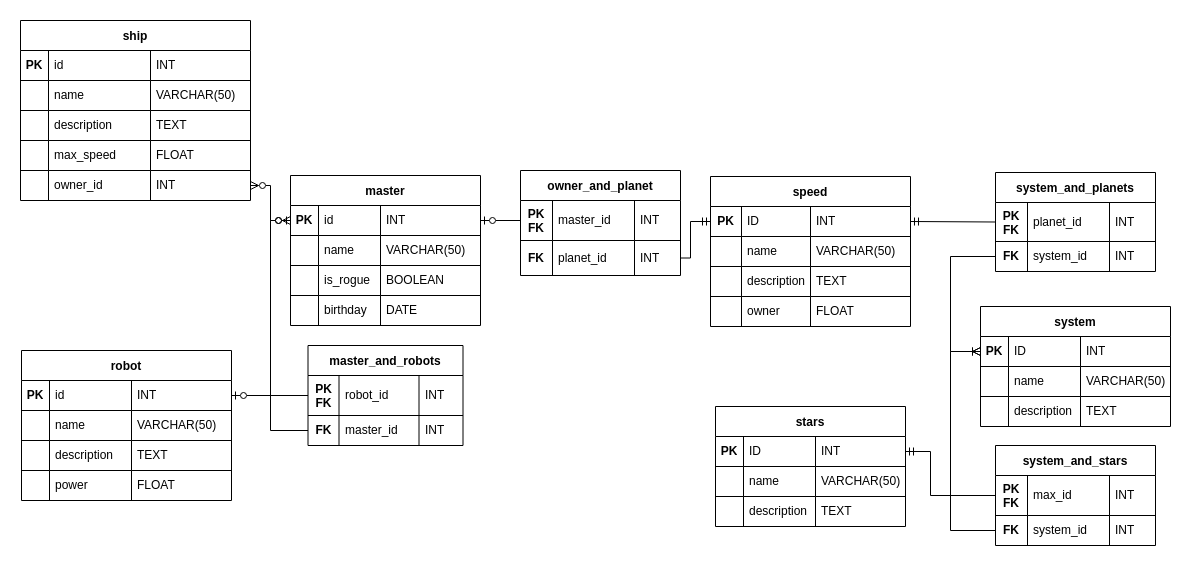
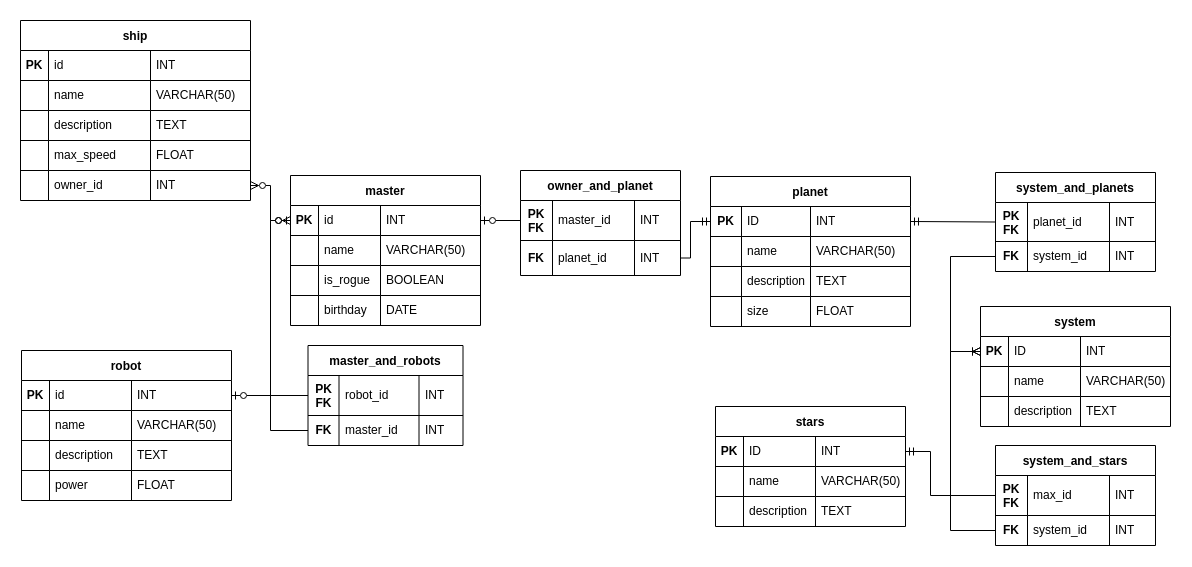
node "speed": label "speed" -> "planet"
node "owner": label "owner" -> "size"
